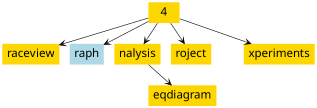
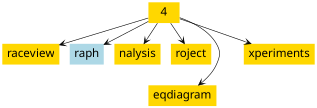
edge "nalysis" -> "eqdiagram": now "4" -> "eqdiagram"
